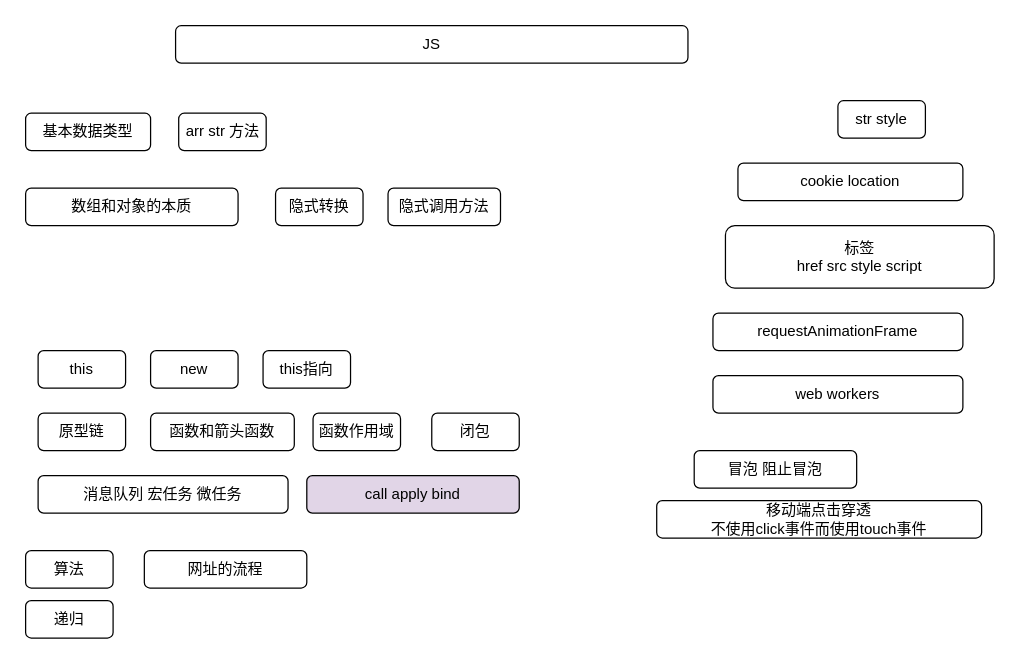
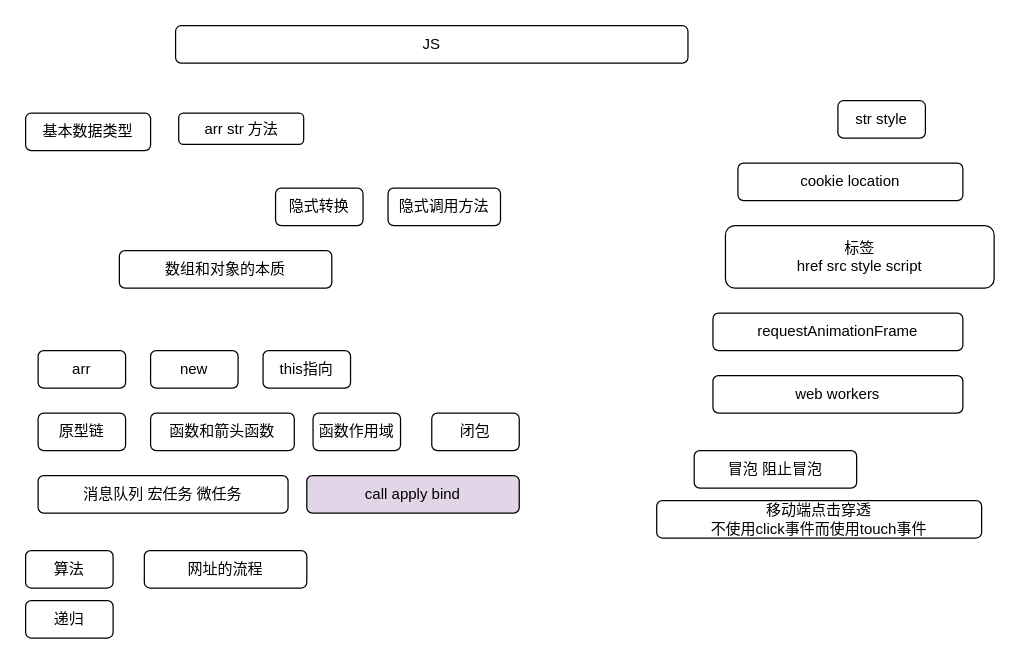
node "arr str 方法": size 88x38 -> 125x31
node "数组和对象的本质": moved (132, 207) -> (226, 269)
node "this": label "this" -> "arr"
